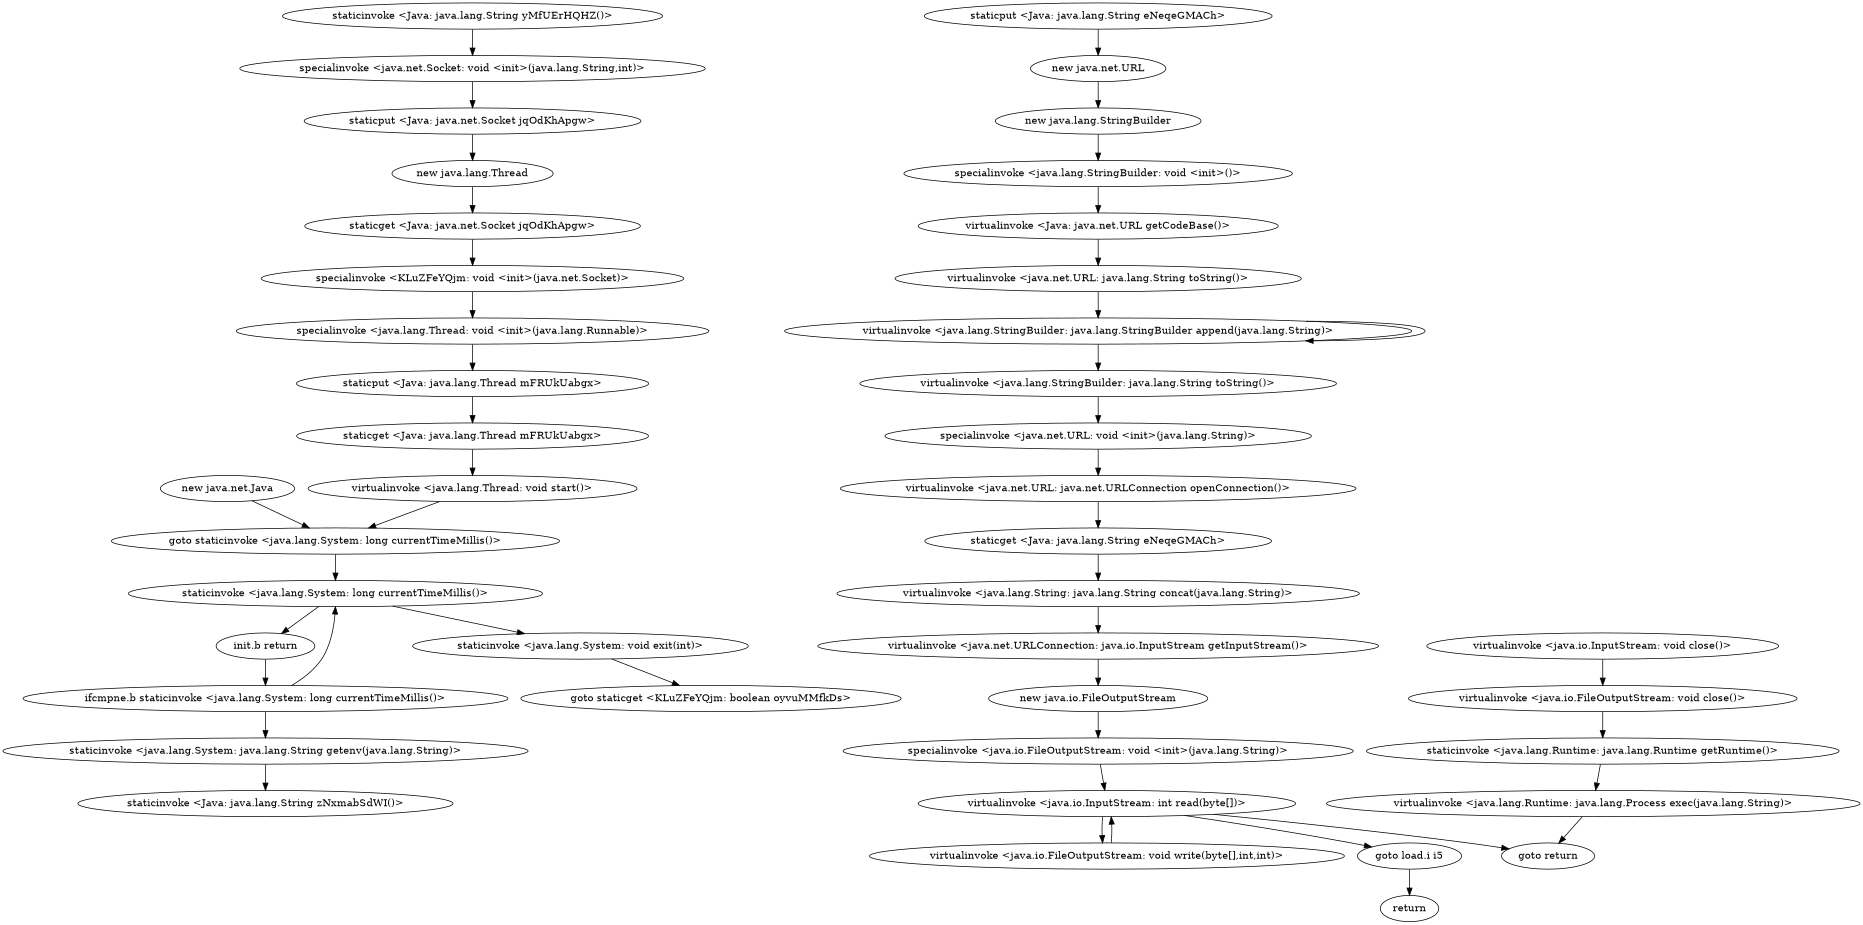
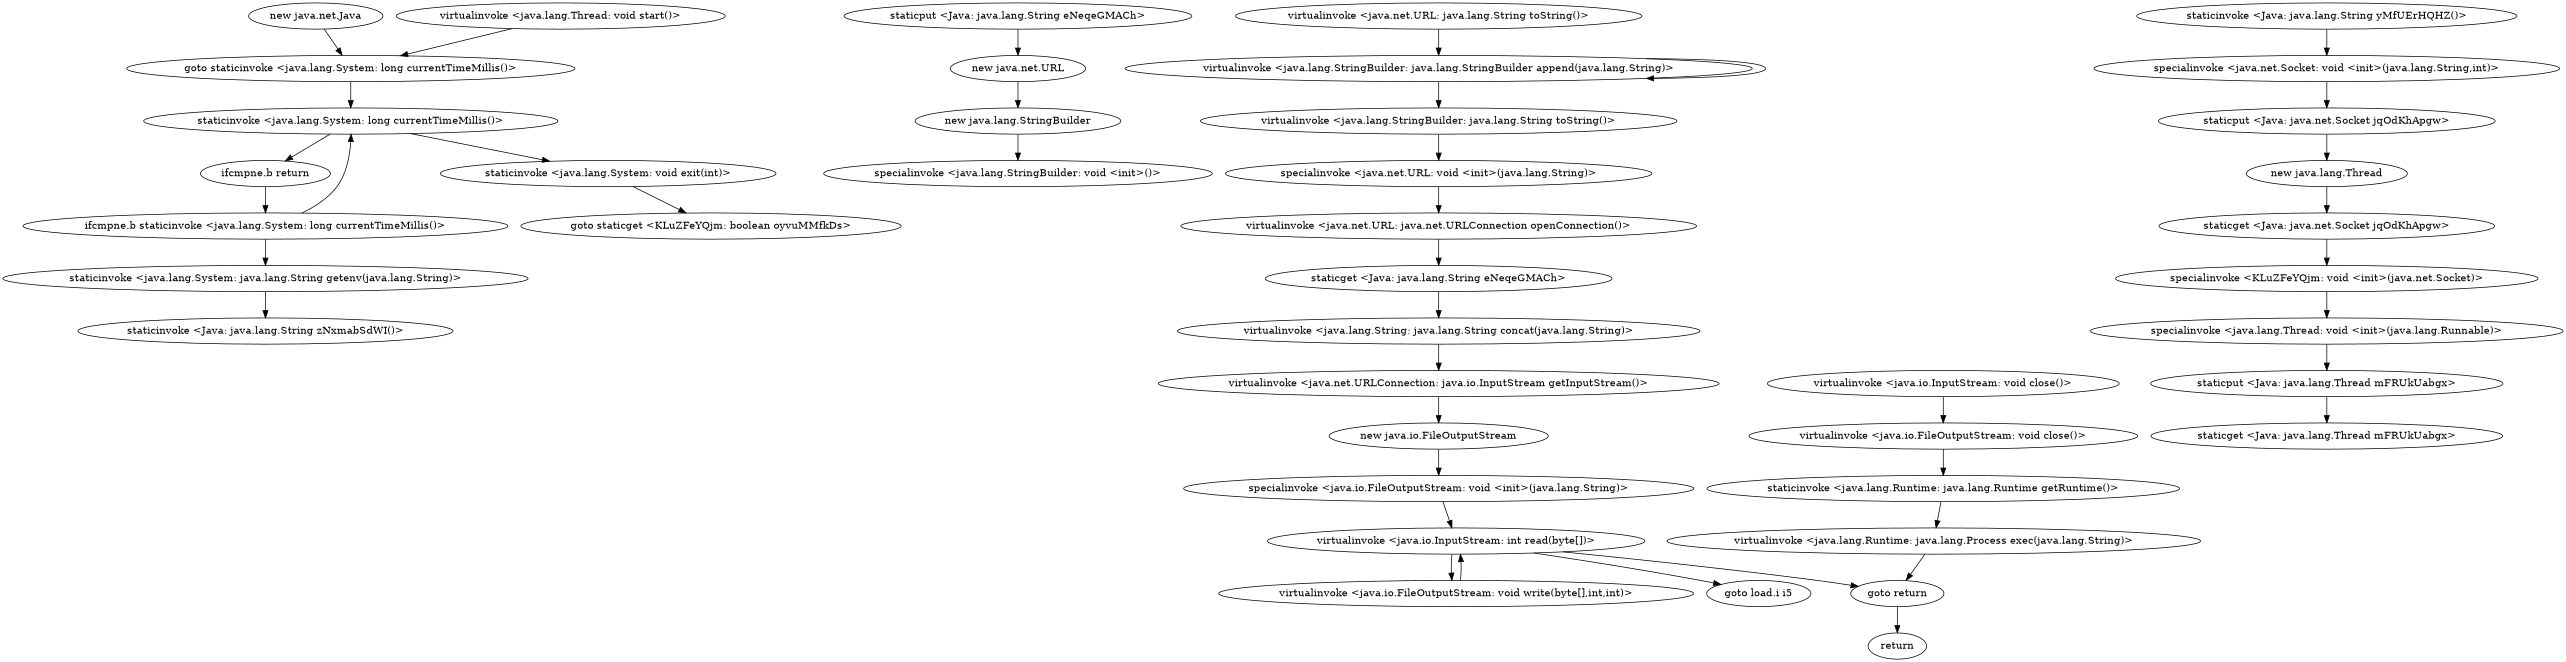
node "virtualinvoke <Java: java.net.URL getCodeBase()>": removed
edge "staticget <Java: java.lang.Thread mFRUkUabgx>" -> "virtualinvoke <java.lang.Thread: void start()>": removed
node "init.b return": label "init.b return" -> "ifcmpne.b return"
edge "goto load.i i5" -> "return": now "goto return" -> "return"
